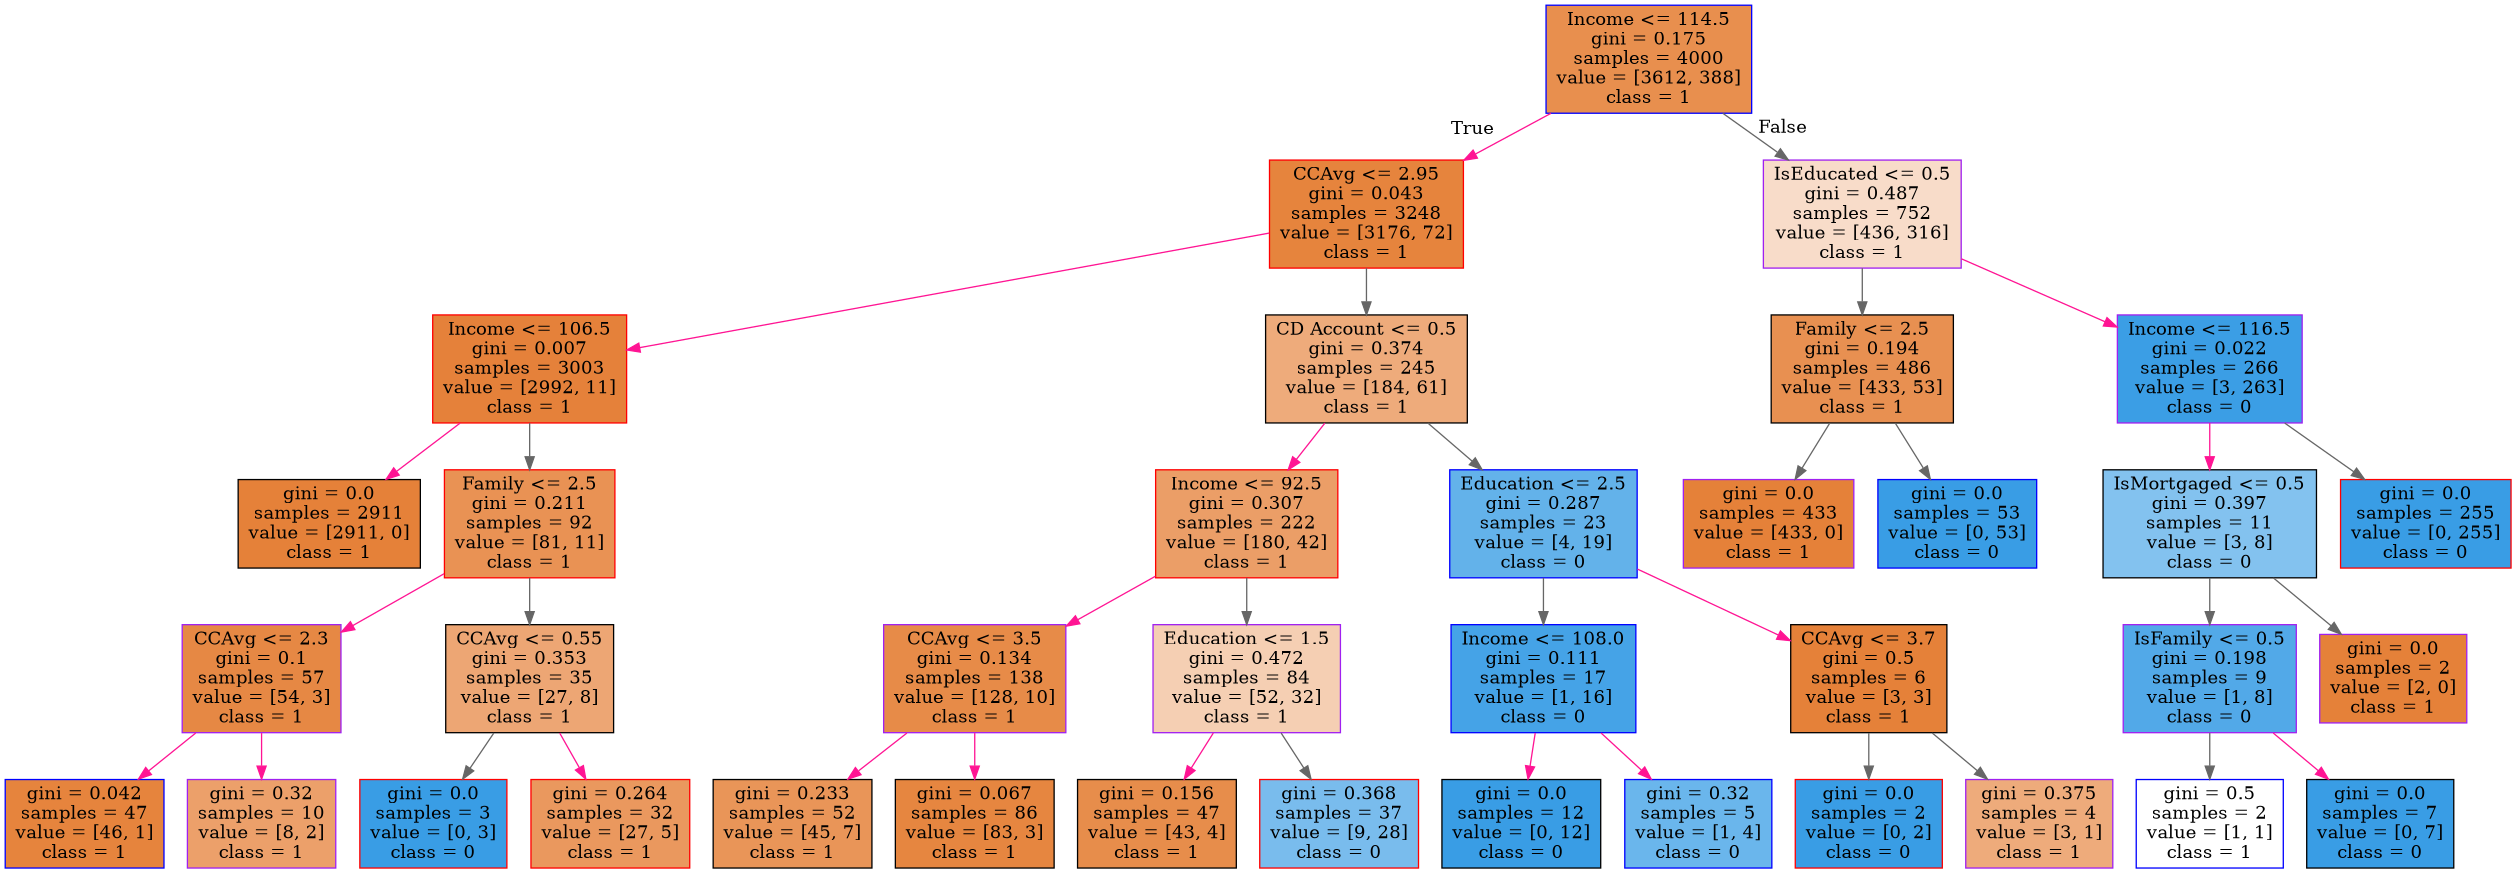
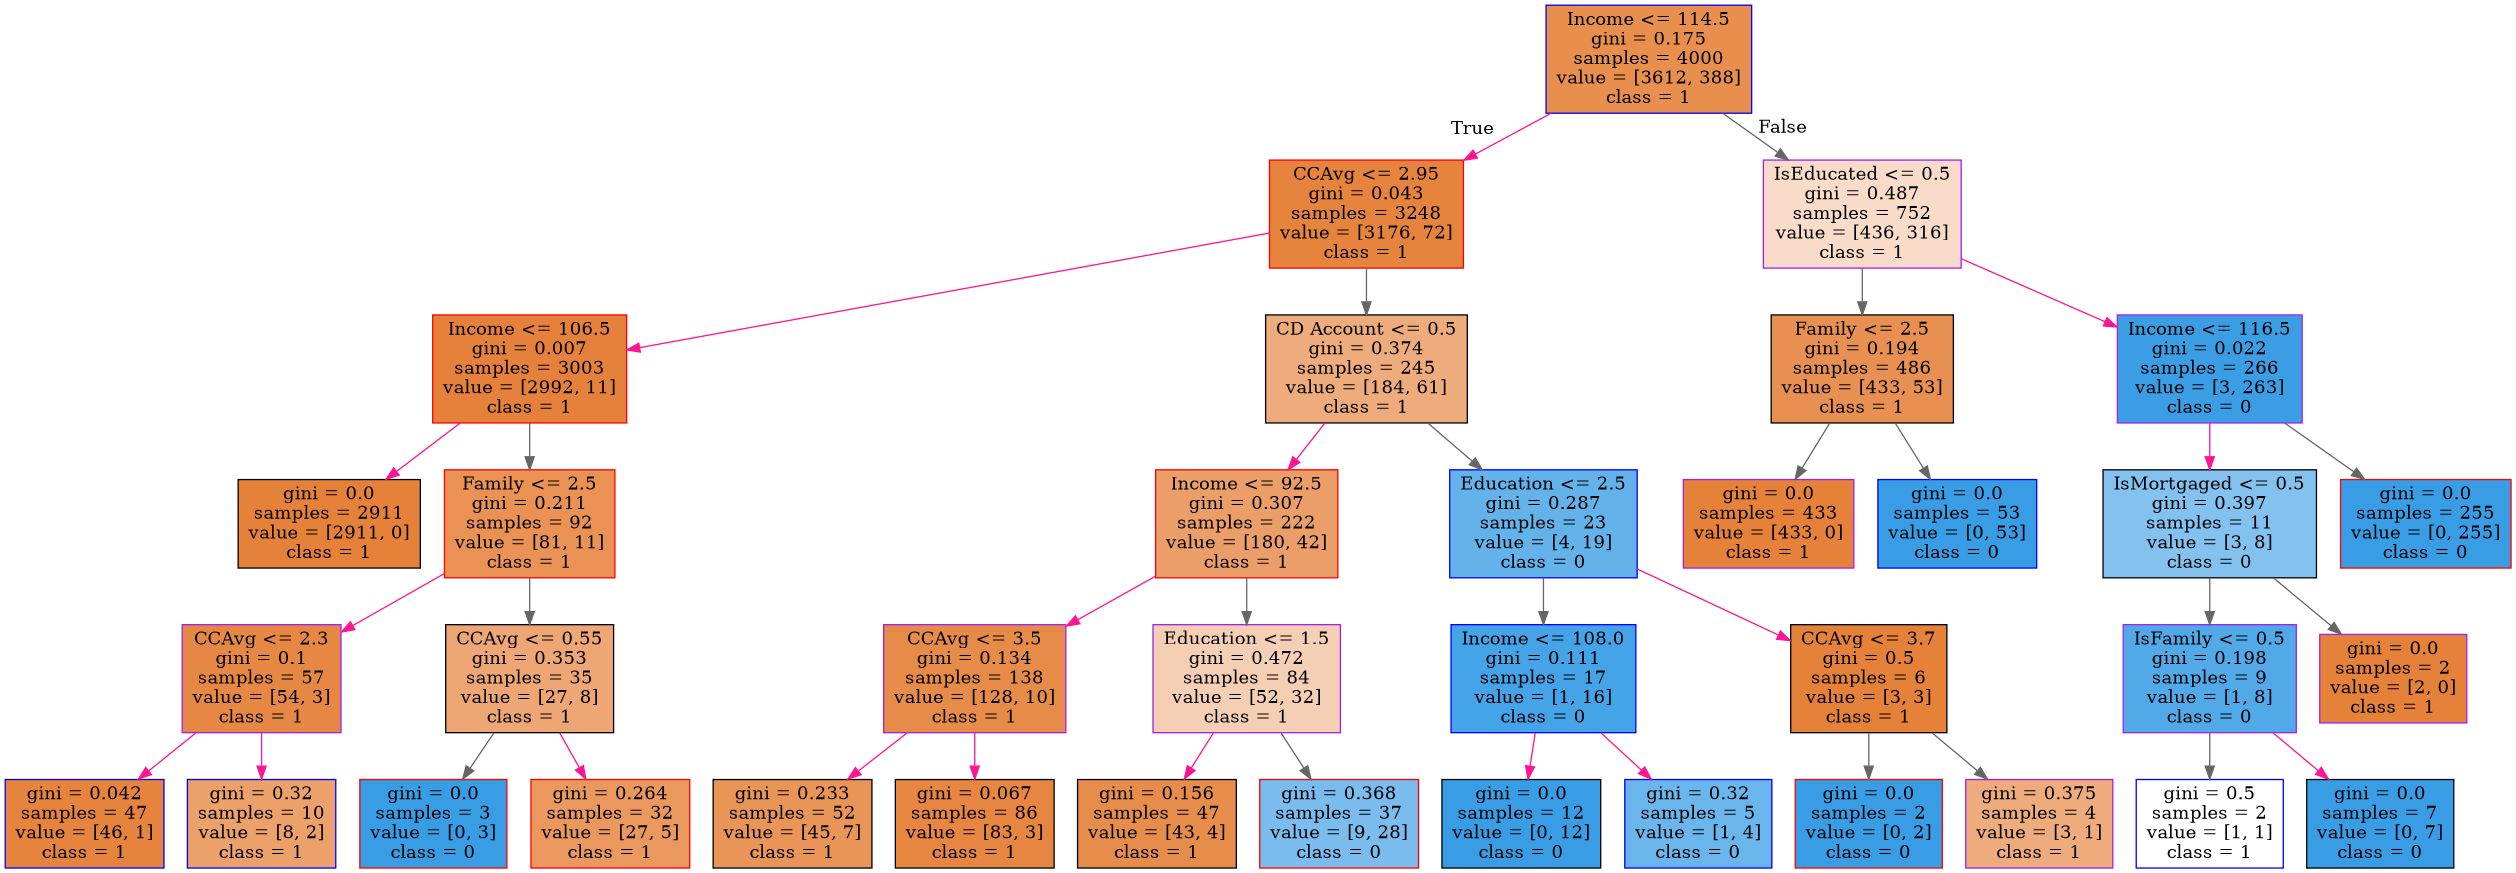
node "gini = 0.32 samples = 10 value = [8, 2] class = 1": color purple -> blue
